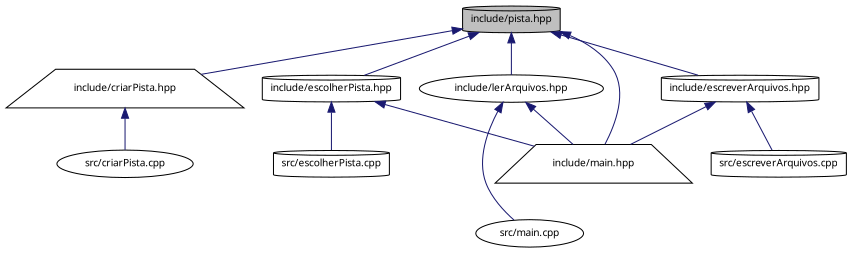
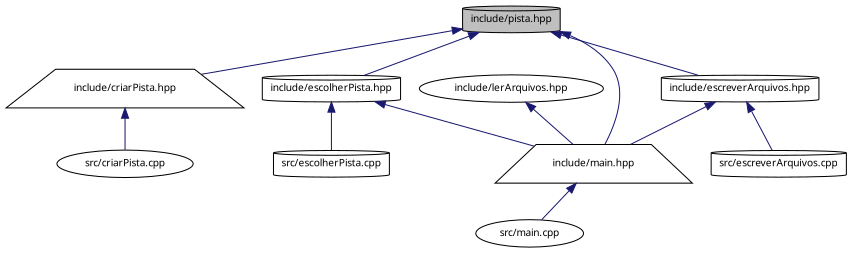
edge "include/lerArquivos.hpp" -> "include/pista.hpp": removed
edge "src/main.cpp" -> "include/lerArquivos.hpp": now "src/main.cpp" -> "include/main.hpp"
